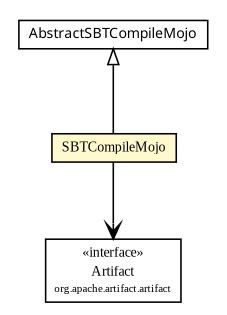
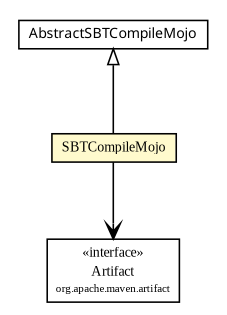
node "Artifact": text "org.apache.artifact.artifact" -> "org.apache.maven.artifact"
